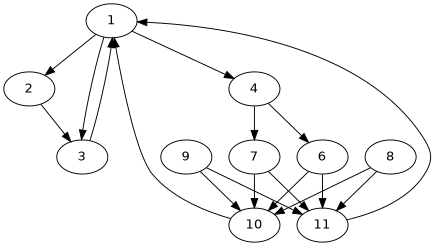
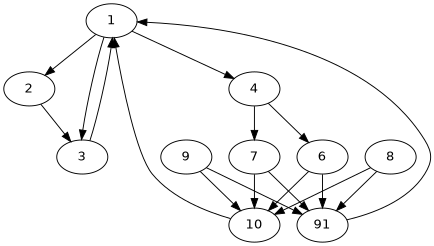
node "11": label "11" -> "91"
